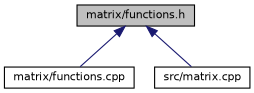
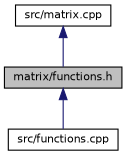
edge "src/matrix.cpp" -> "matrix/functions.h": reversed
node "matrix/functions.cpp": label "matrix/functions.cpp" -> "src/functions.cpp"
